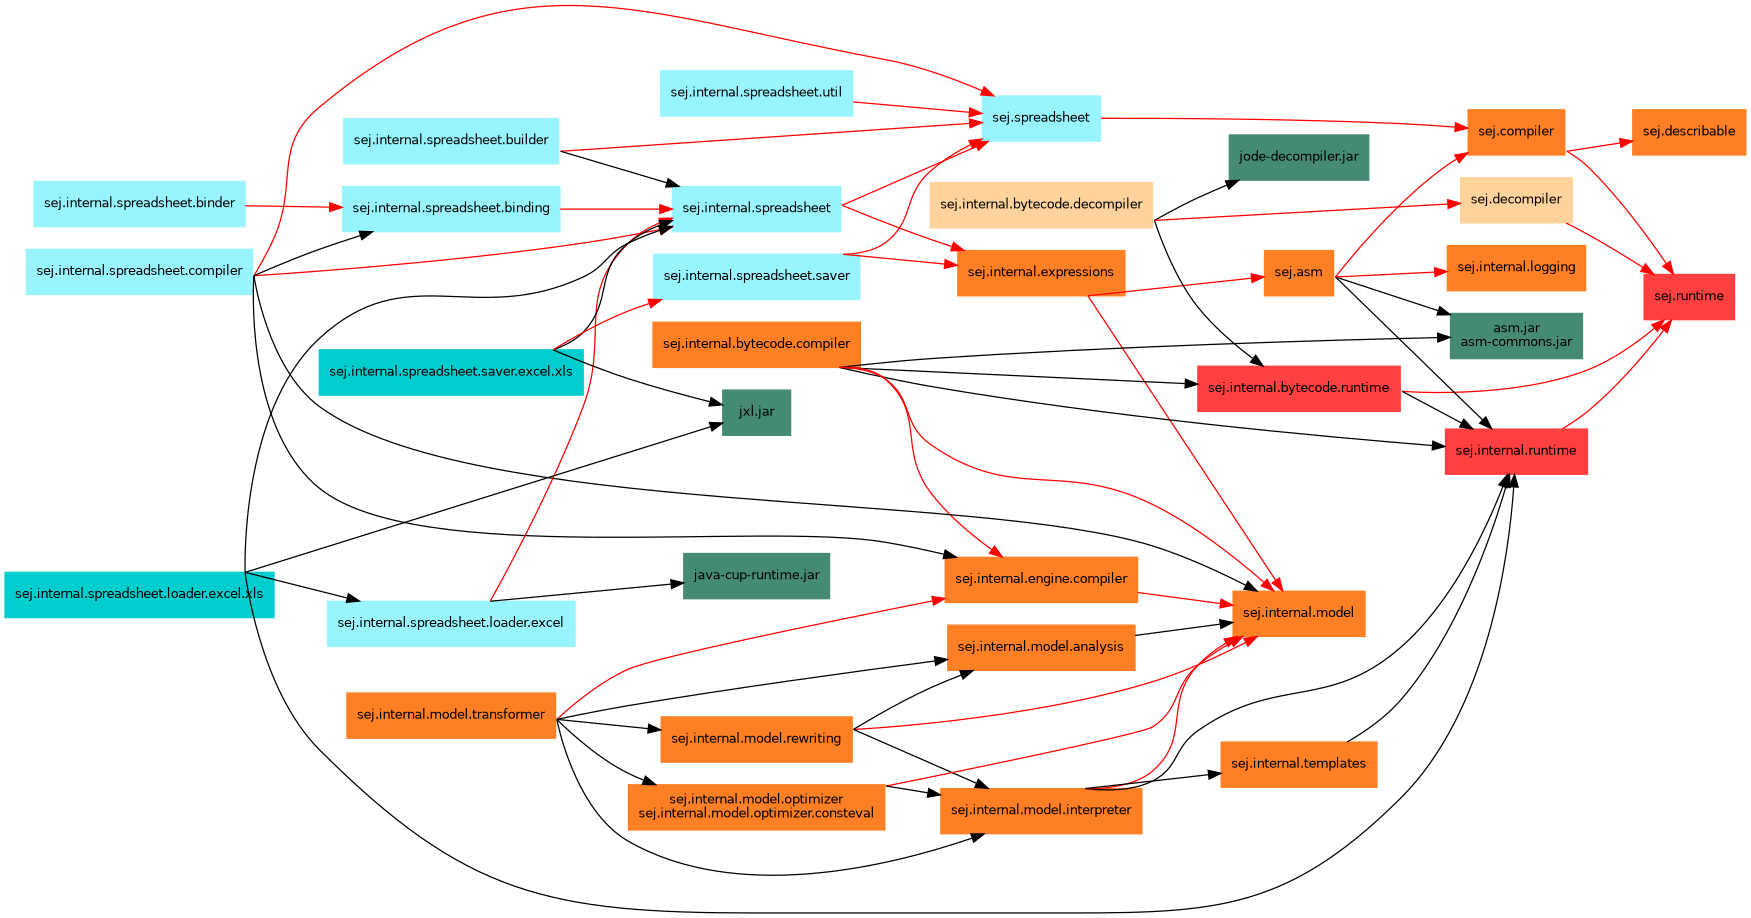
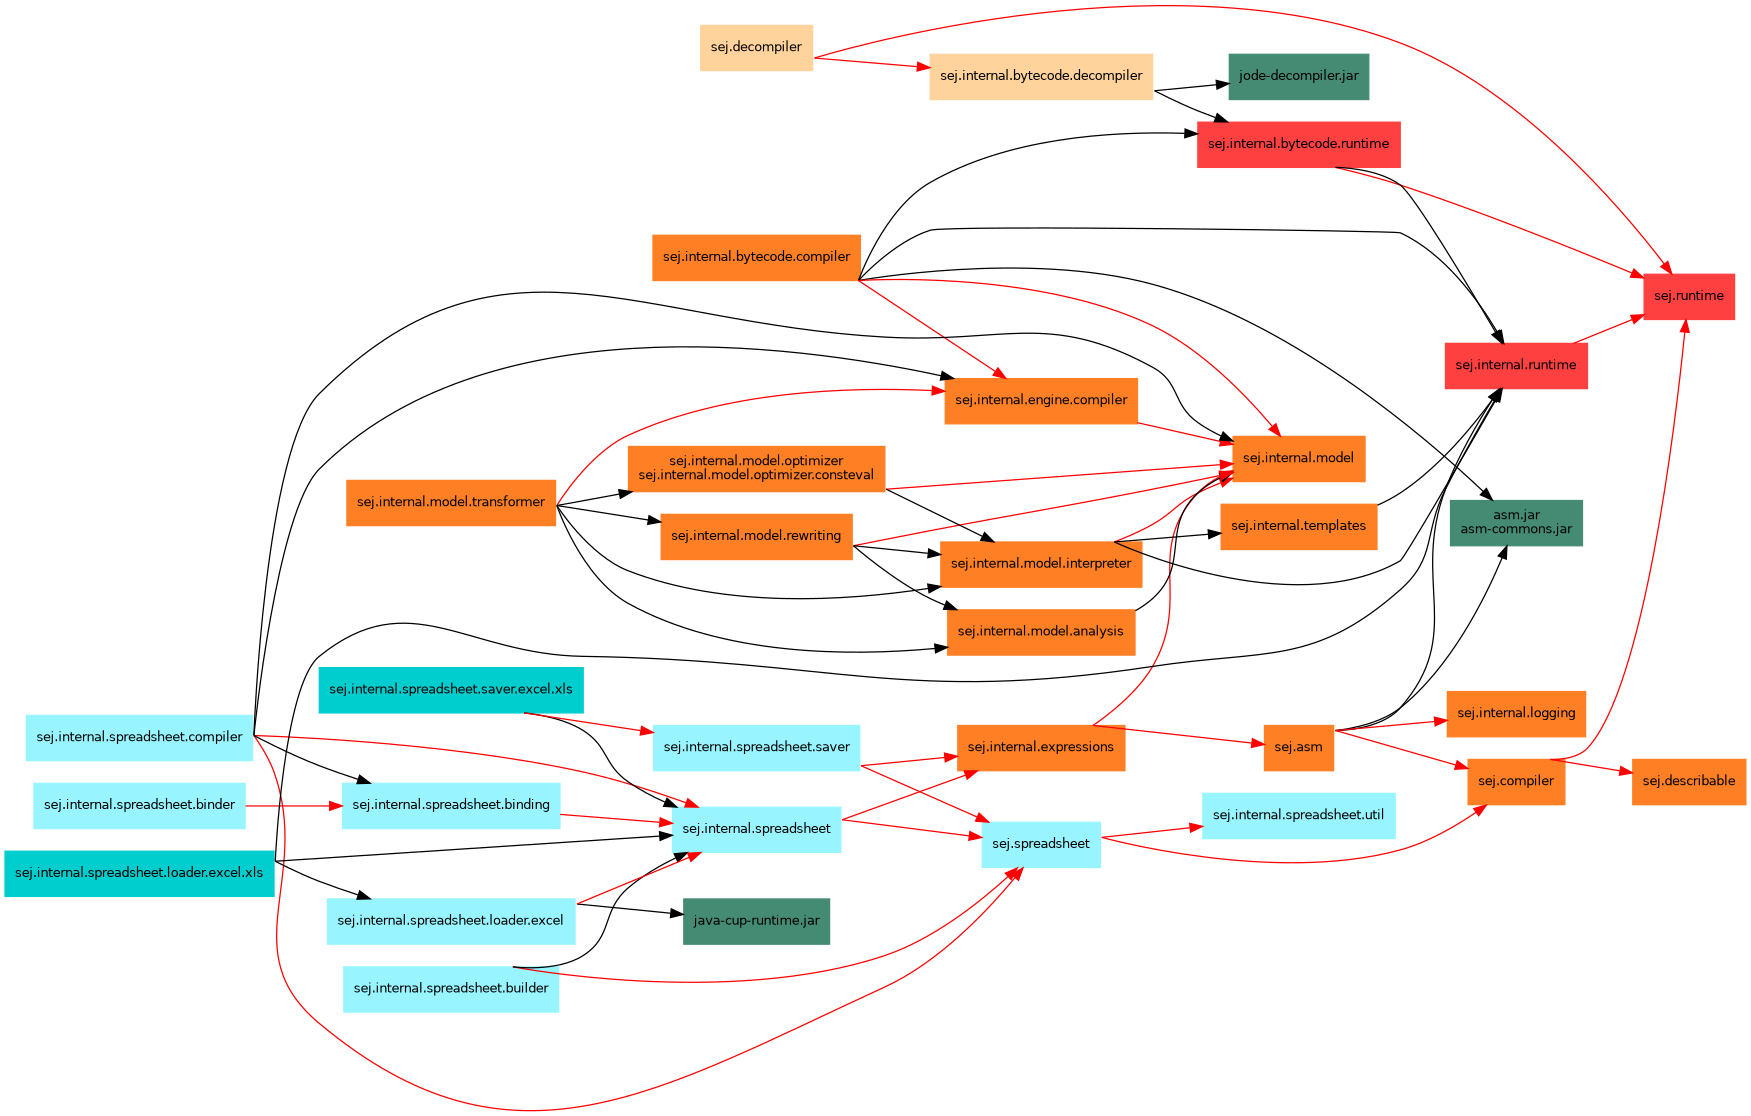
edge "sej.internal.spreadsheet.util" -> "sej.spreadsheet": reversed
edge "sej.internal.bytecode.decompiler" -> "sej.decompiler": reversed
node "jxl.jar": removed
